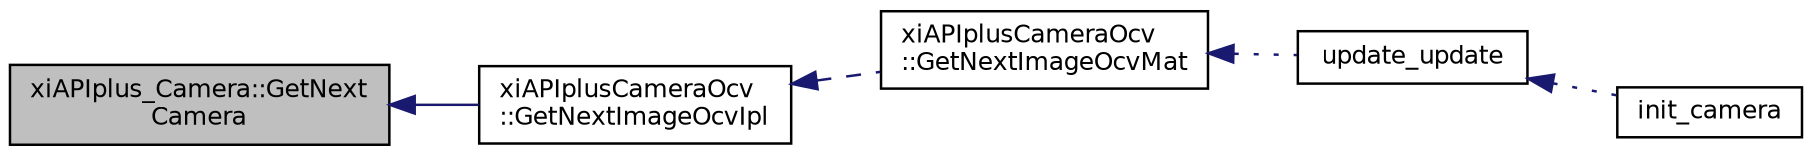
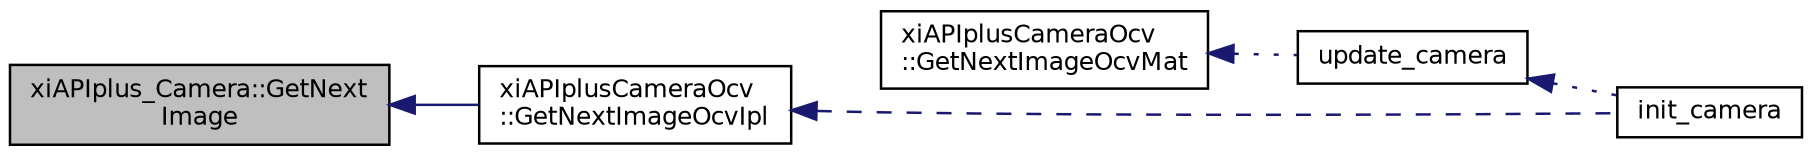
node "update_update": label "update_update" -> "update_camera"
edge "xiAPIplusCameraOcv ::GetNextImageOcvMat" -> "xiAPIplusCameraOcv ::GetNextImageOcvIpl": now "init_camera" -> "xiAPIplusCameraOcv ::GetNextImageOcvIpl"
node "xiAPIplus_Camera::GetNext Camera": label "xiAPIplus_Camera::GetNext Camera" -> "xiAPIplus_Camera::GetNext Image"
